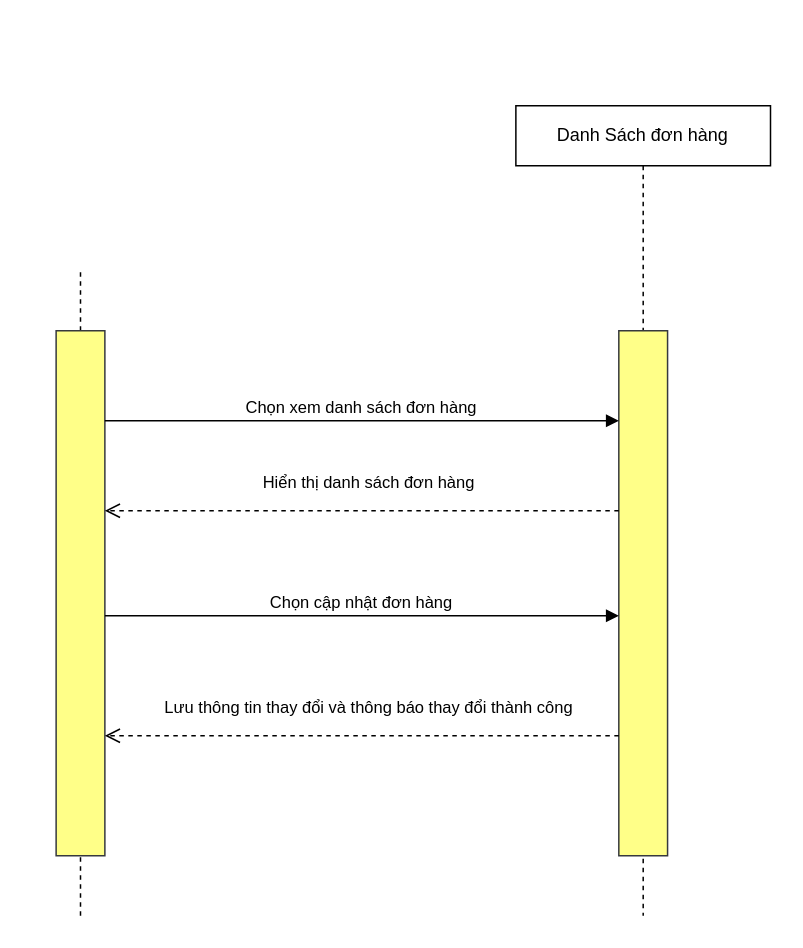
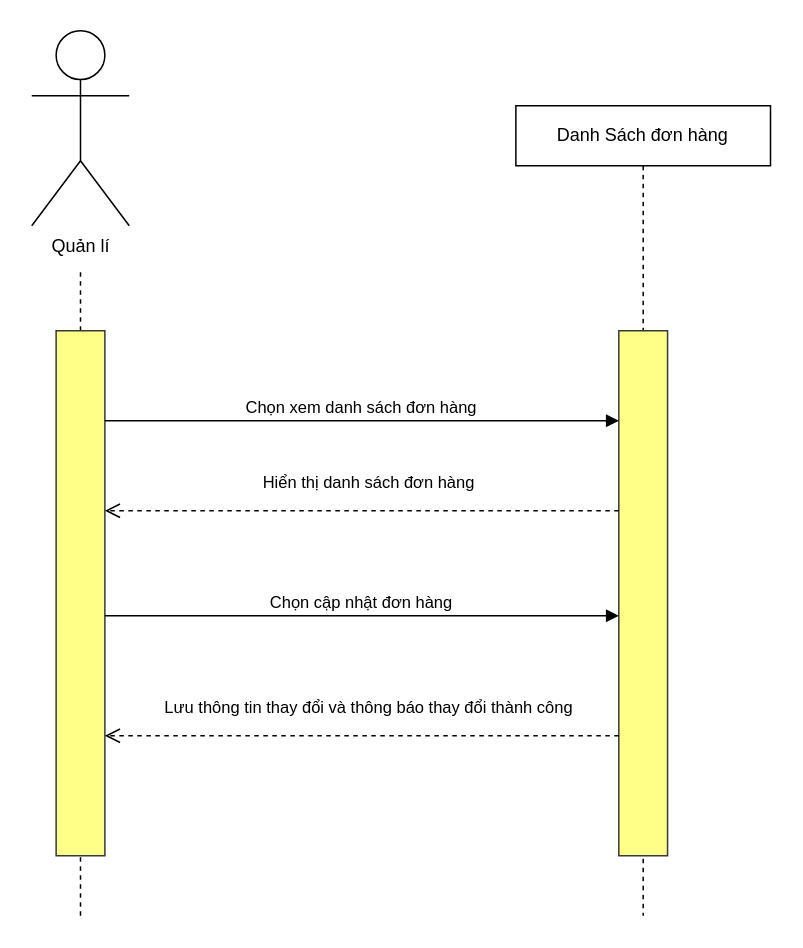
node "Quản lí": added
